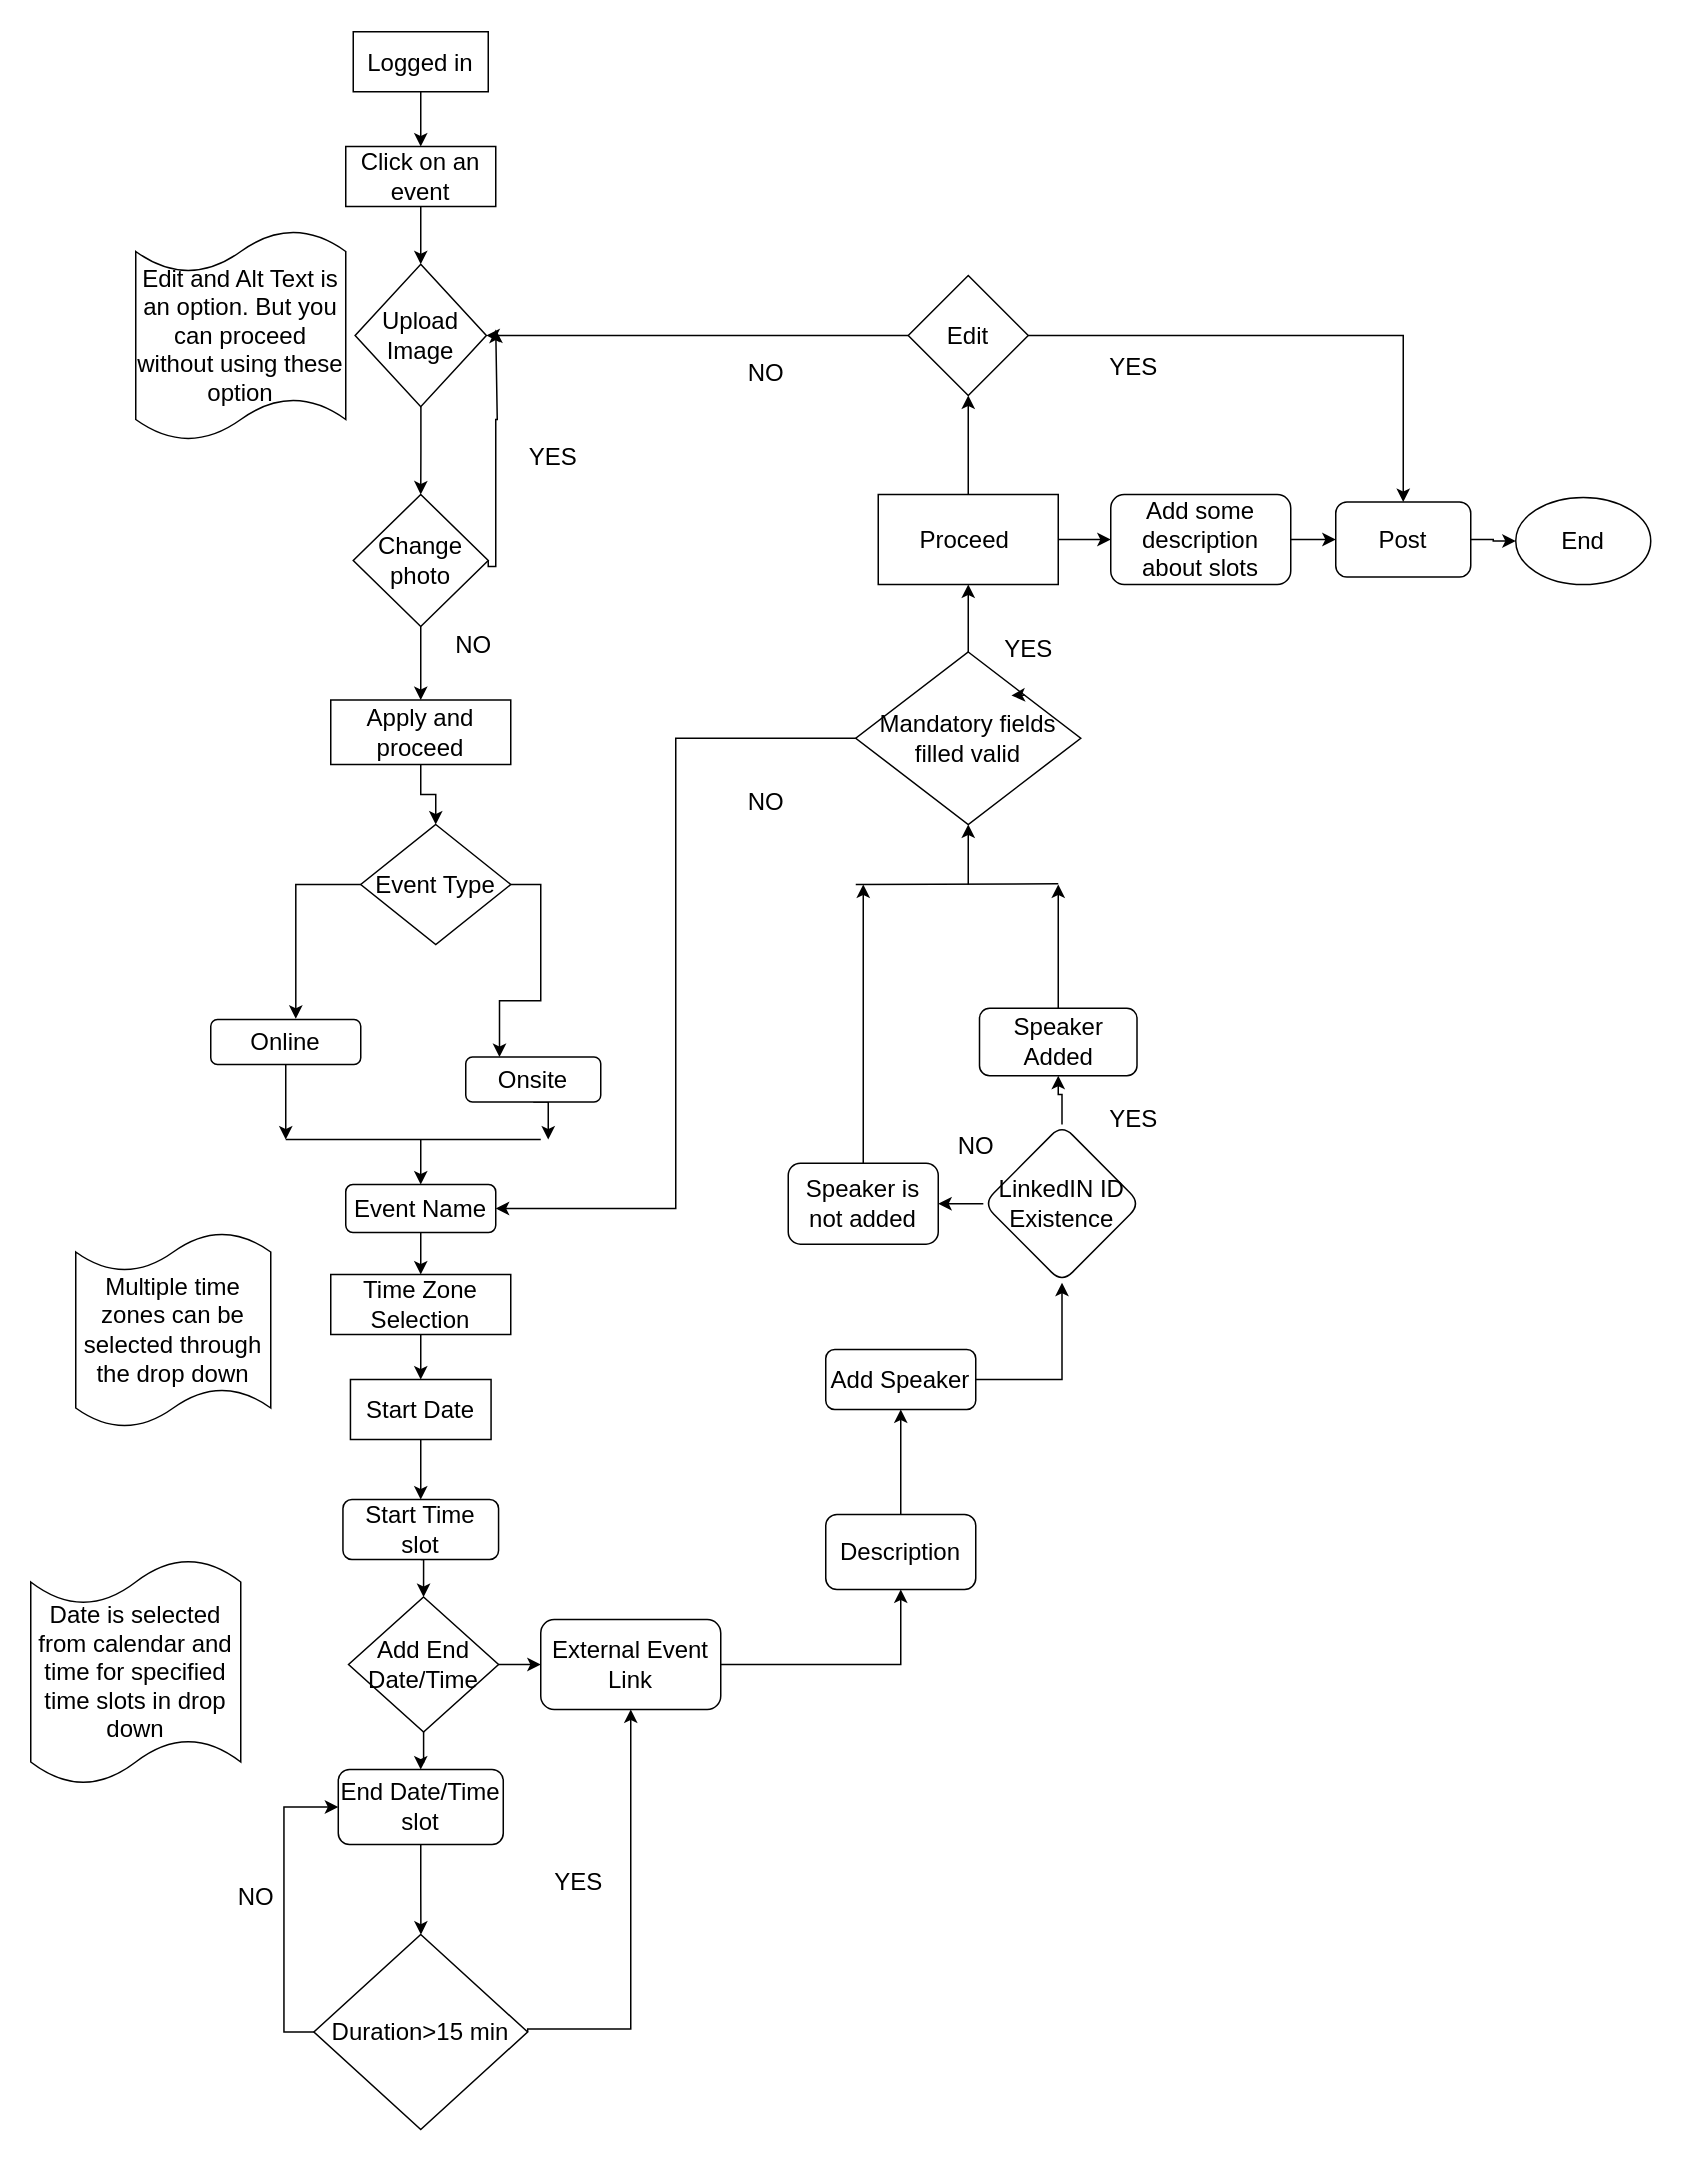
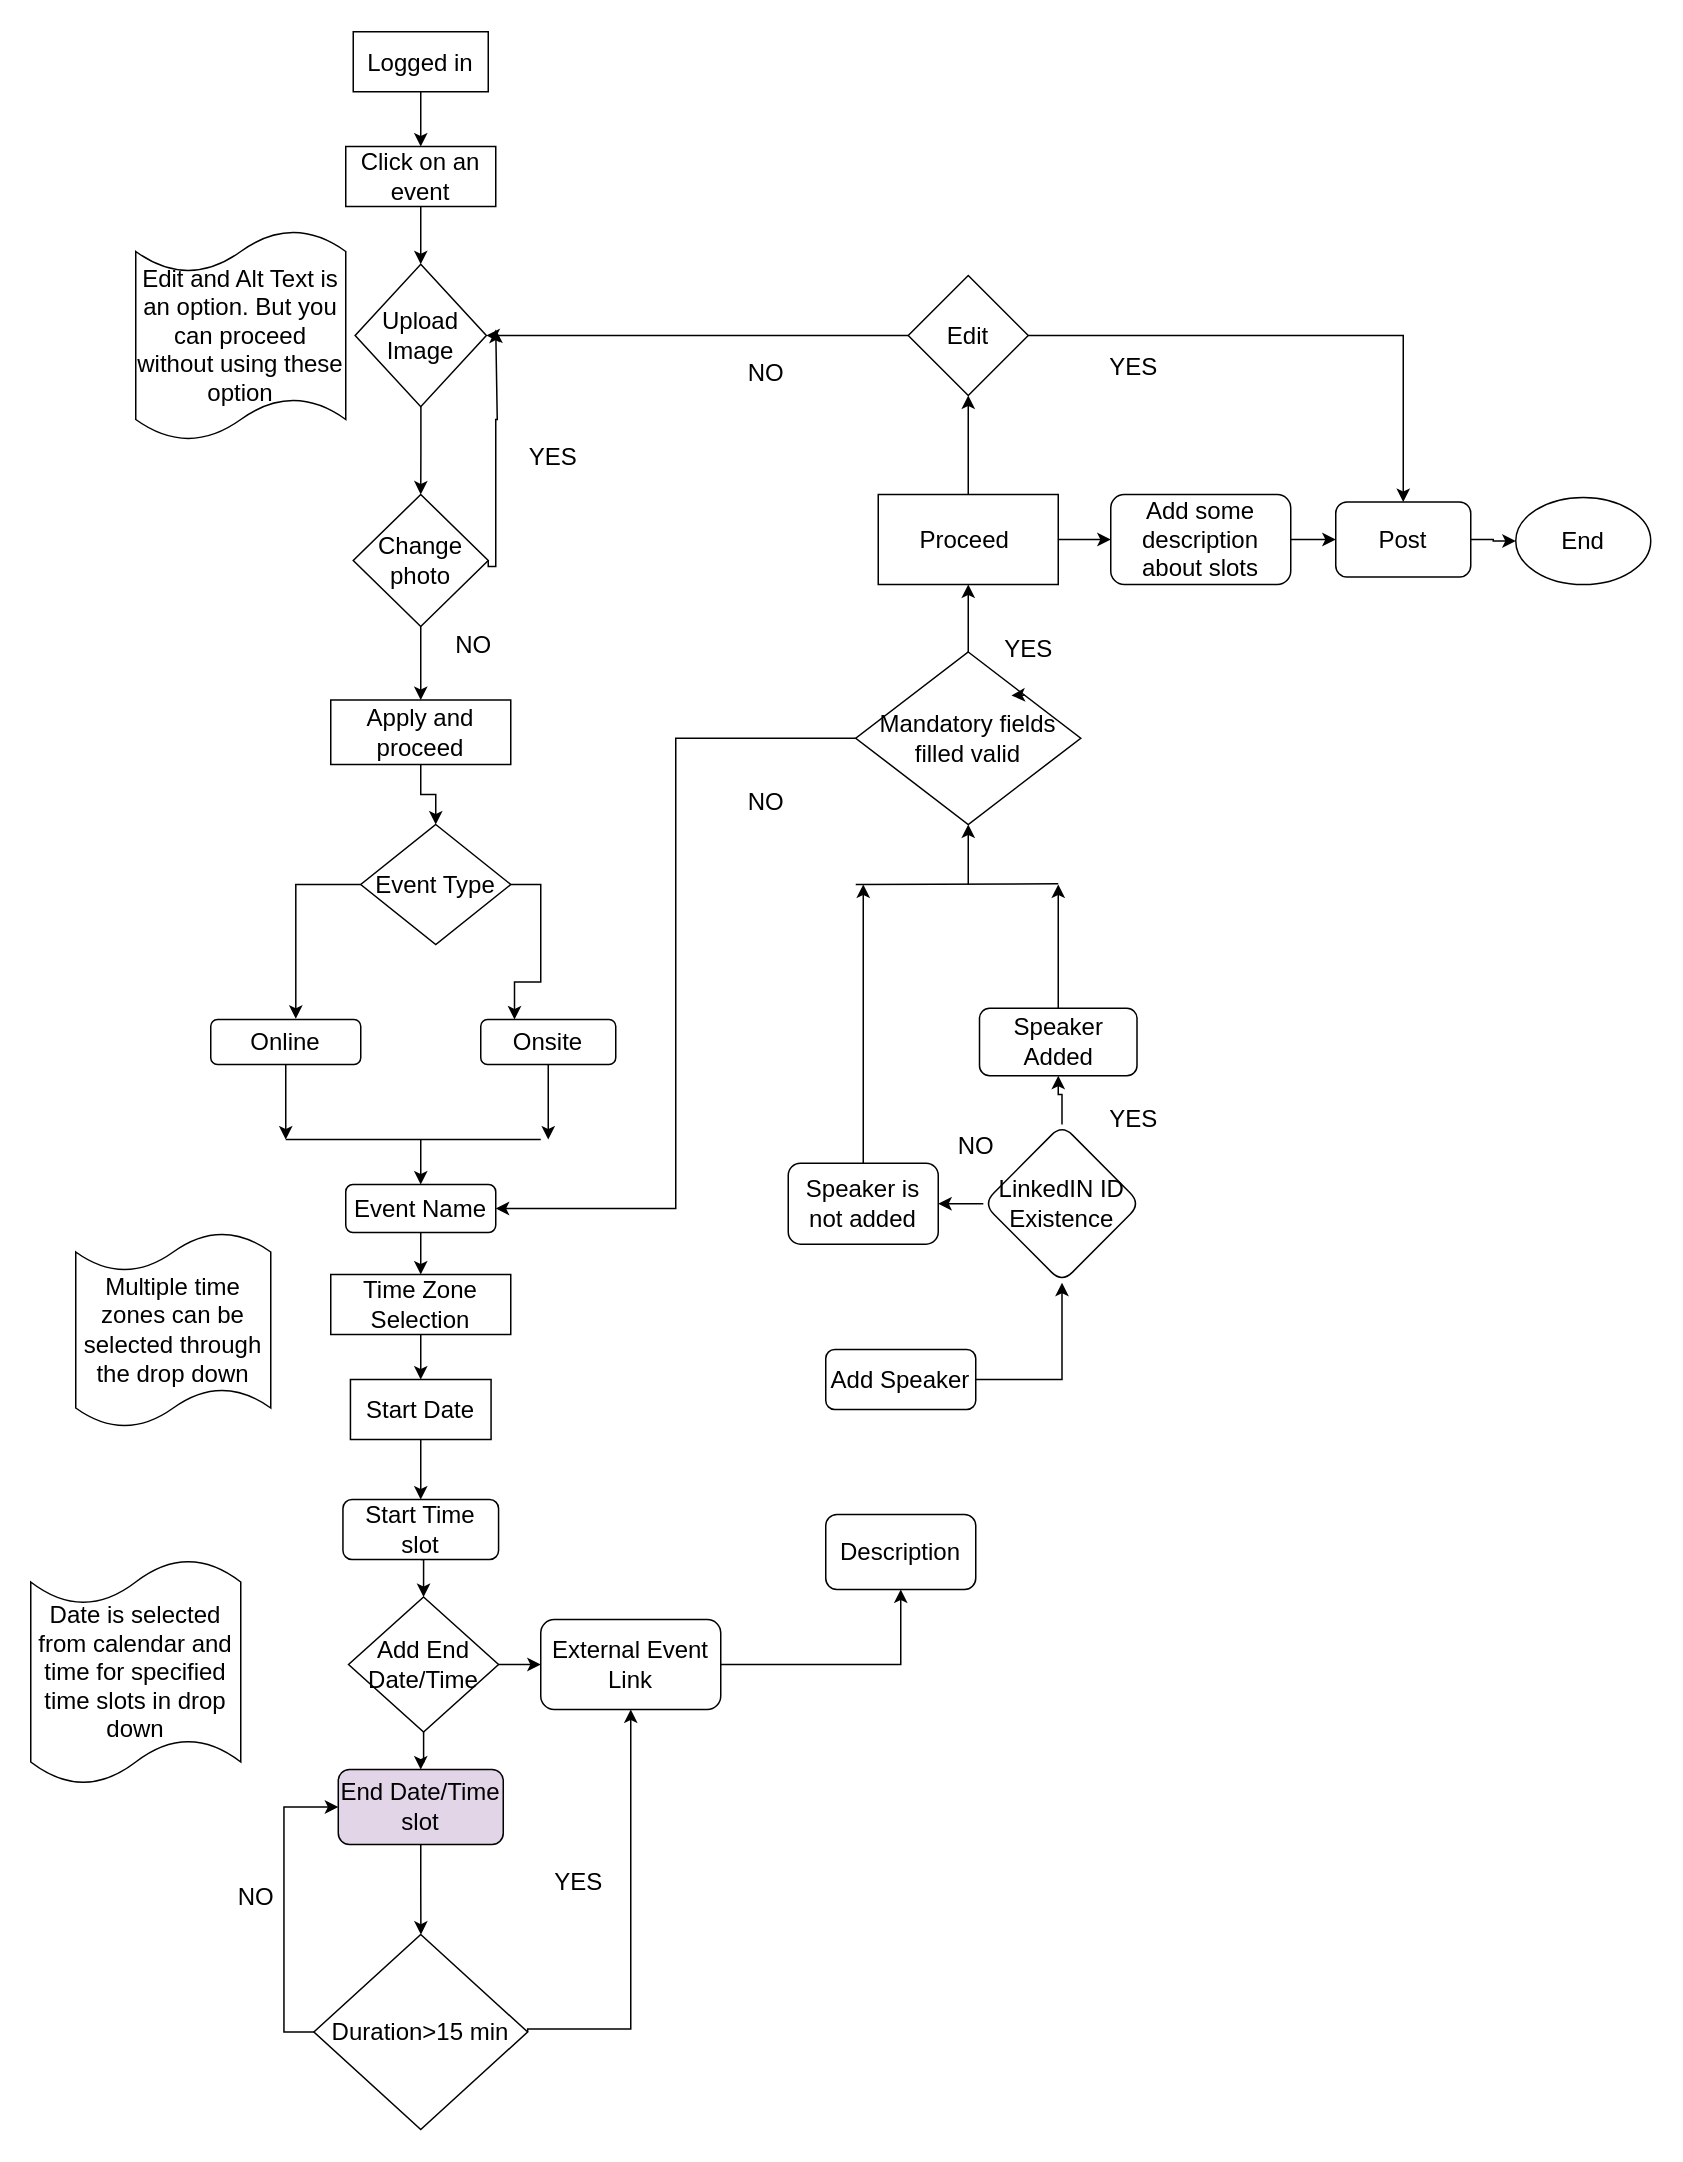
node "Onsite": moved (533, 1079) -> (548, 1042)
edge "Description" -> "Add Speaker": removed
node "End Date/Time slot": fillcolor #ffffff -> #e1d5e7
